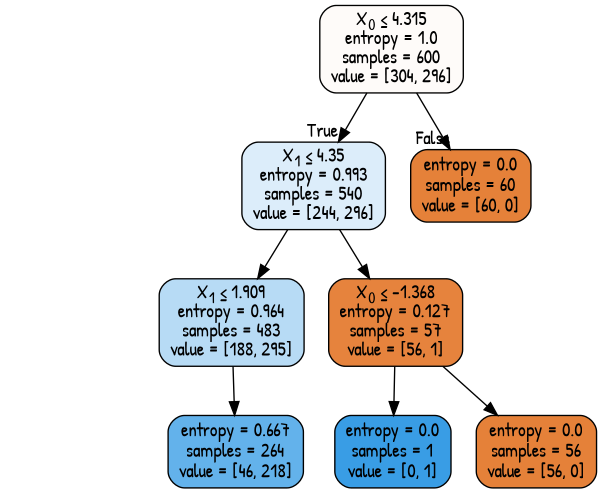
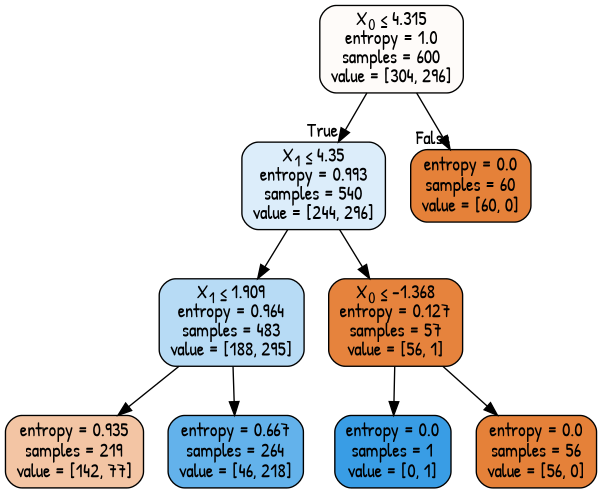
node "entropy = 0.935": added
